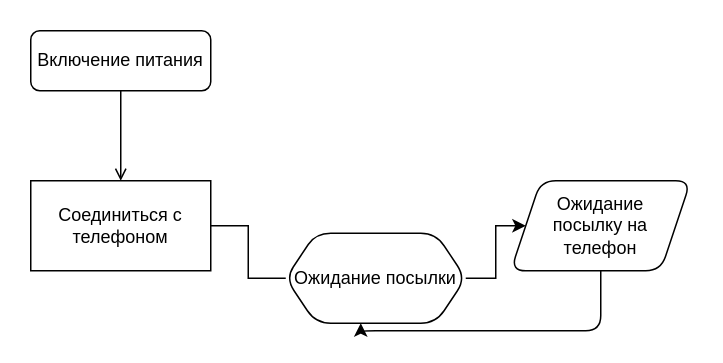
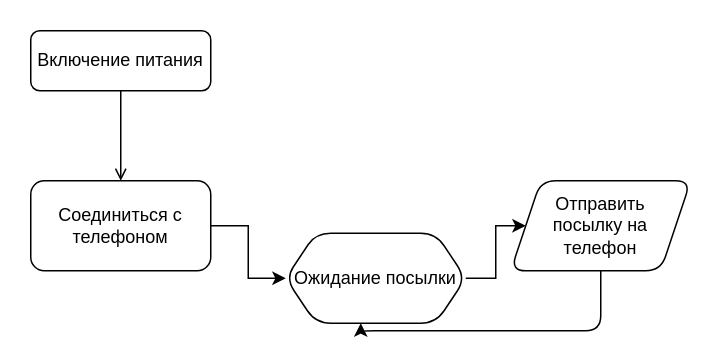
node "Соединиться с телефоном": shape rectangle -> rounded rectangle
node "Ожидание посылку на телефон": label "Ожидание посылку на телефон" -> "Отправить посылку на телефон"
edge "Соединиться с телефоном" -- "Ожидание посылки": arrowhead none -> classic
